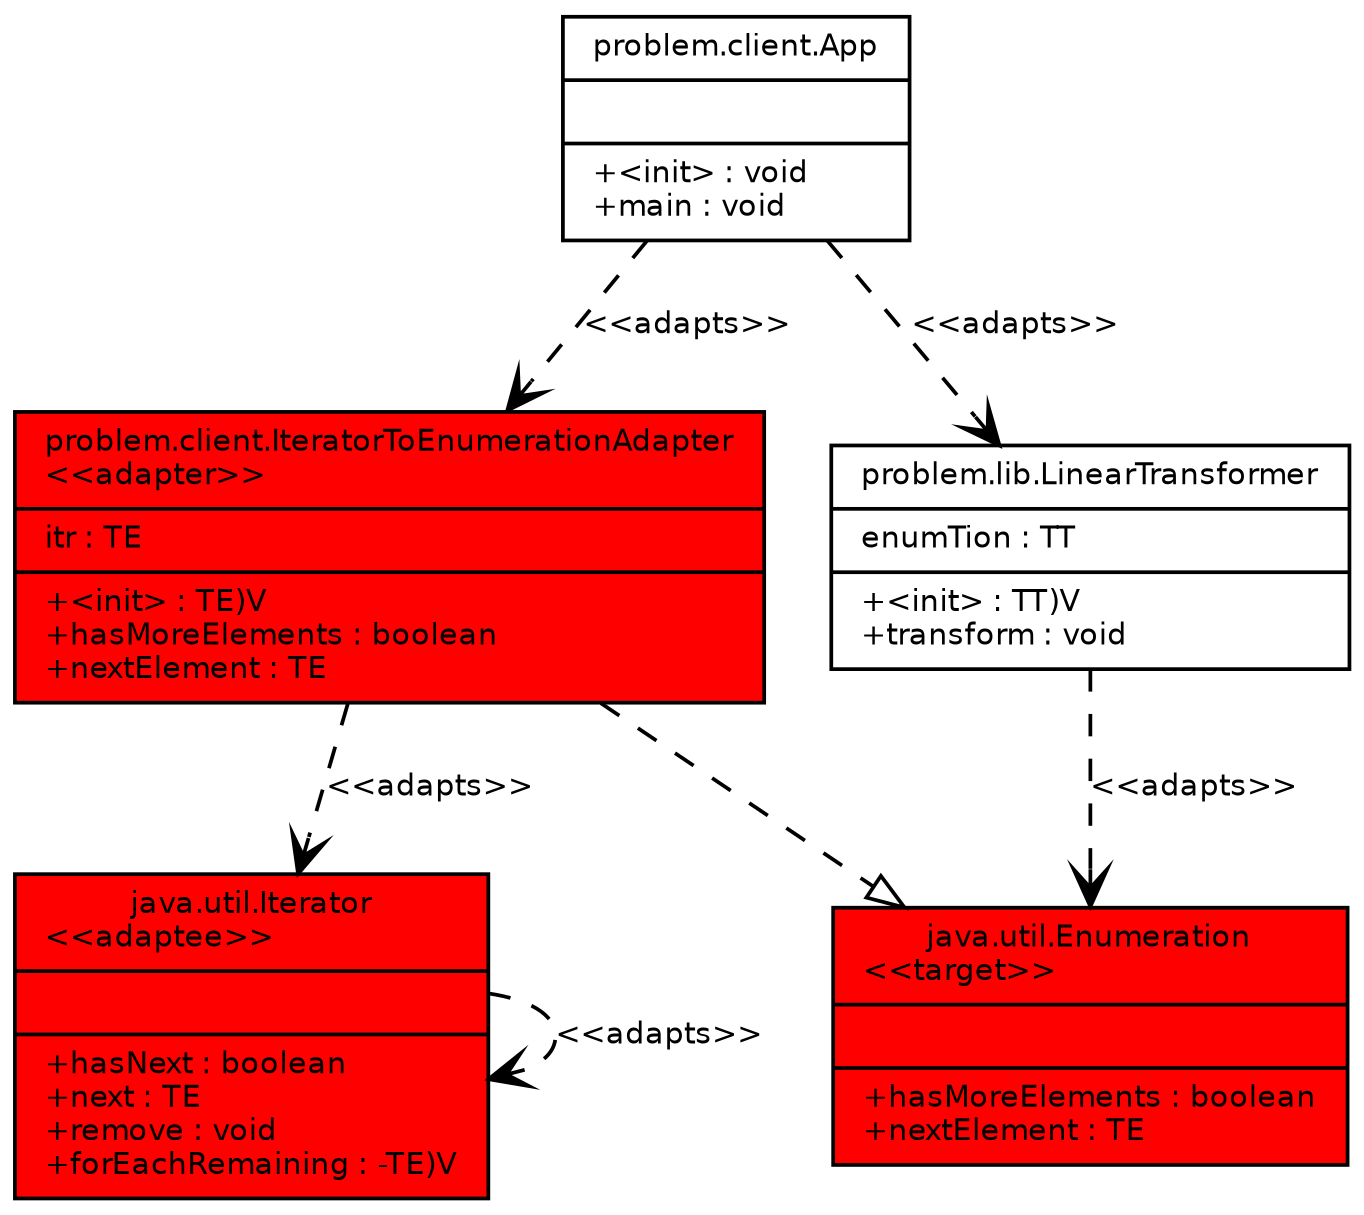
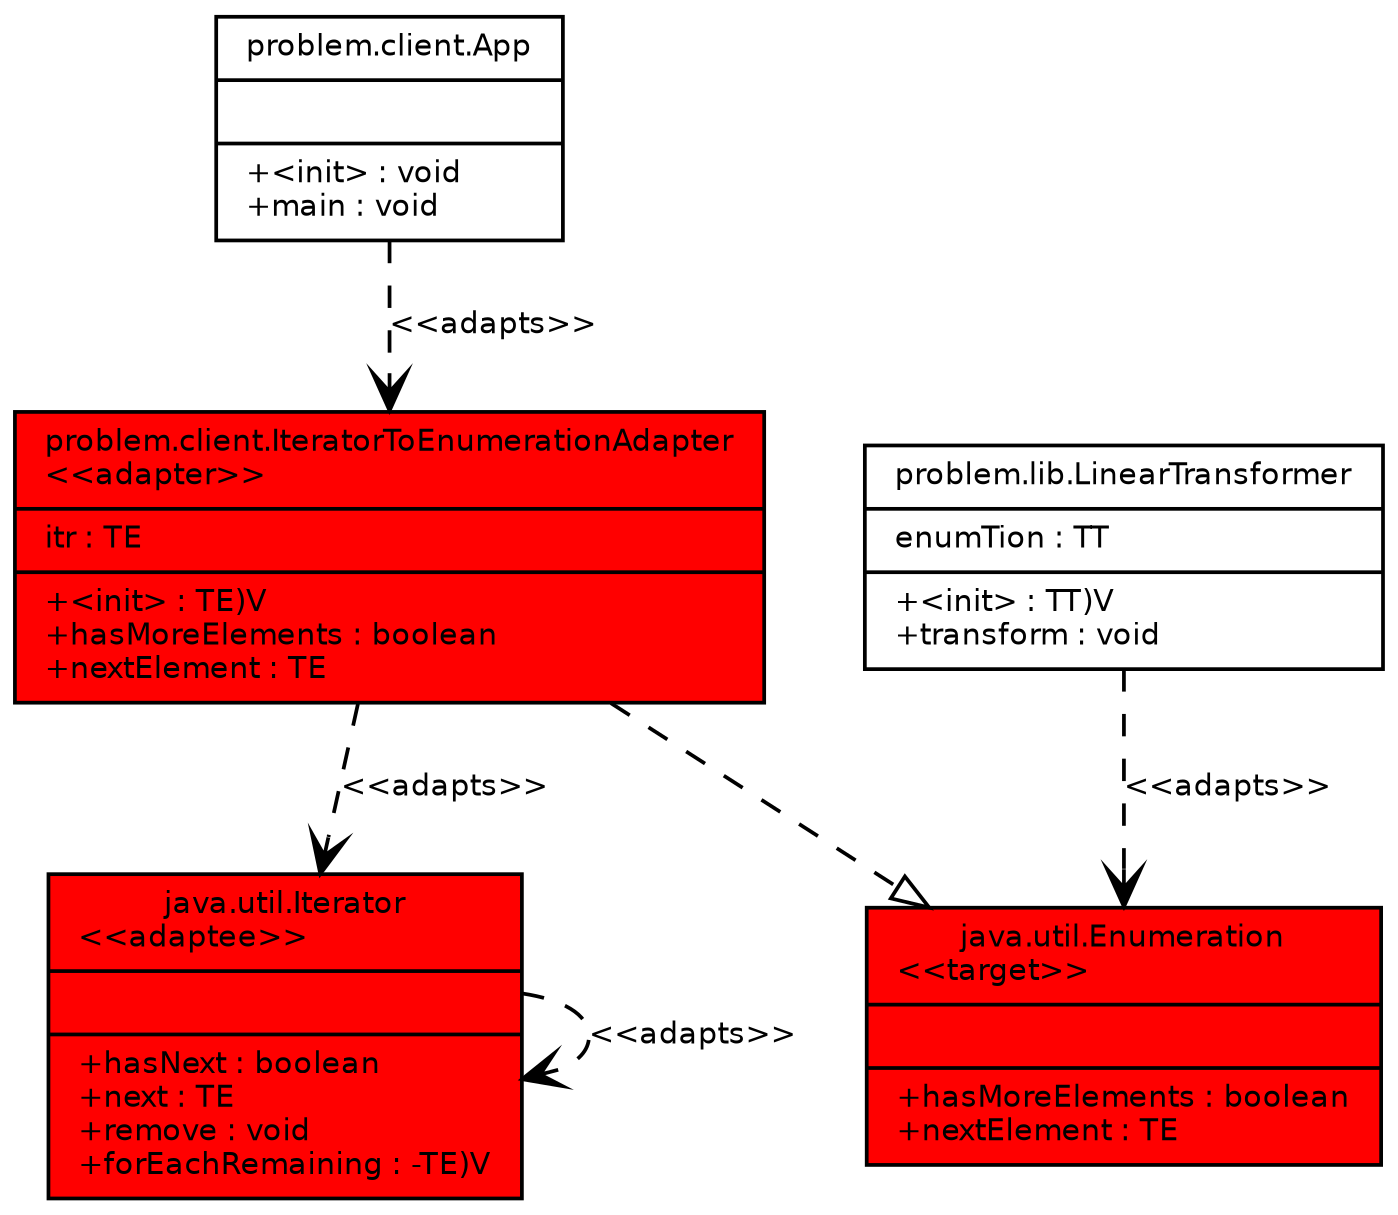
edge "problem.client.App" -> "problem.lib.LinearTransformer": removed, label "<<adapts>>"
